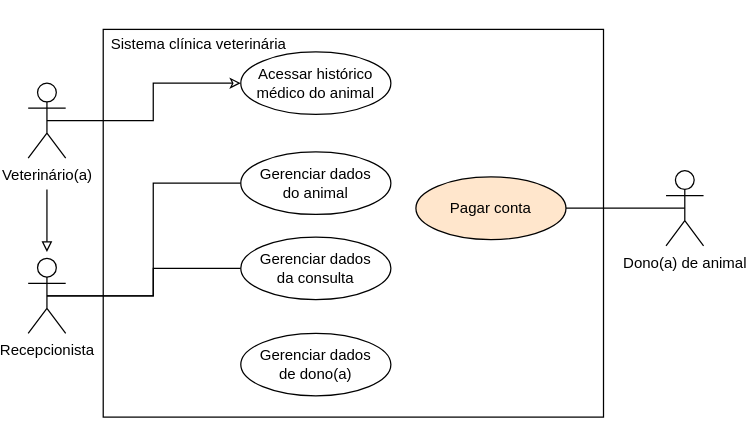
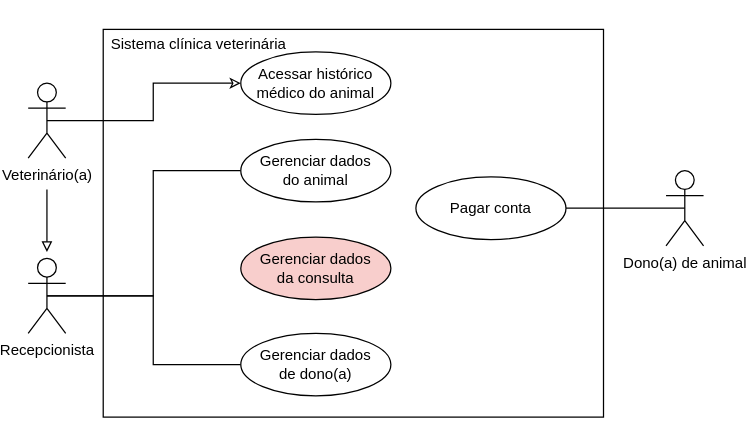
node "Gerenciar dados do animal": moved (316, 183) -> (316, 171)
node "Pagar conta": fillcolor #ffe6cc -> #ffffff
edge "Gerenciar dados da consulta" -- "Recepcionista": now "Gerenciar dados de dono(a)" -- "Recepcionista"
node "Gerenciar dados da consulta": fillcolor #ffffff -> #f8cecc
